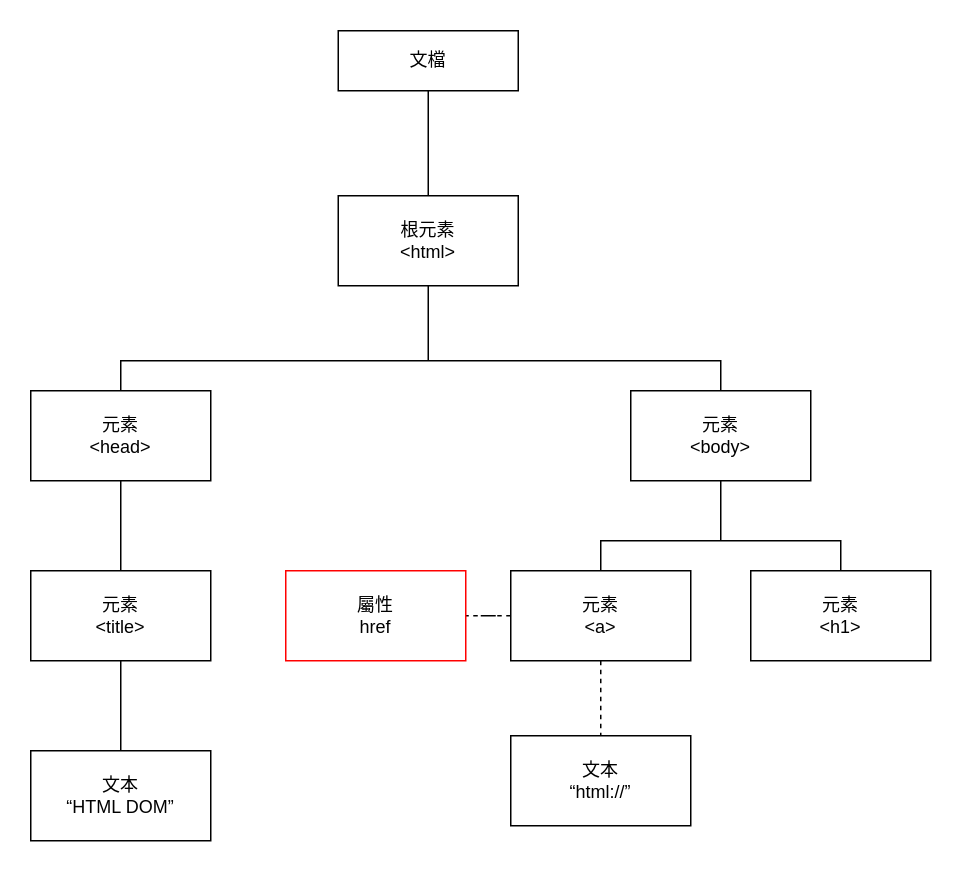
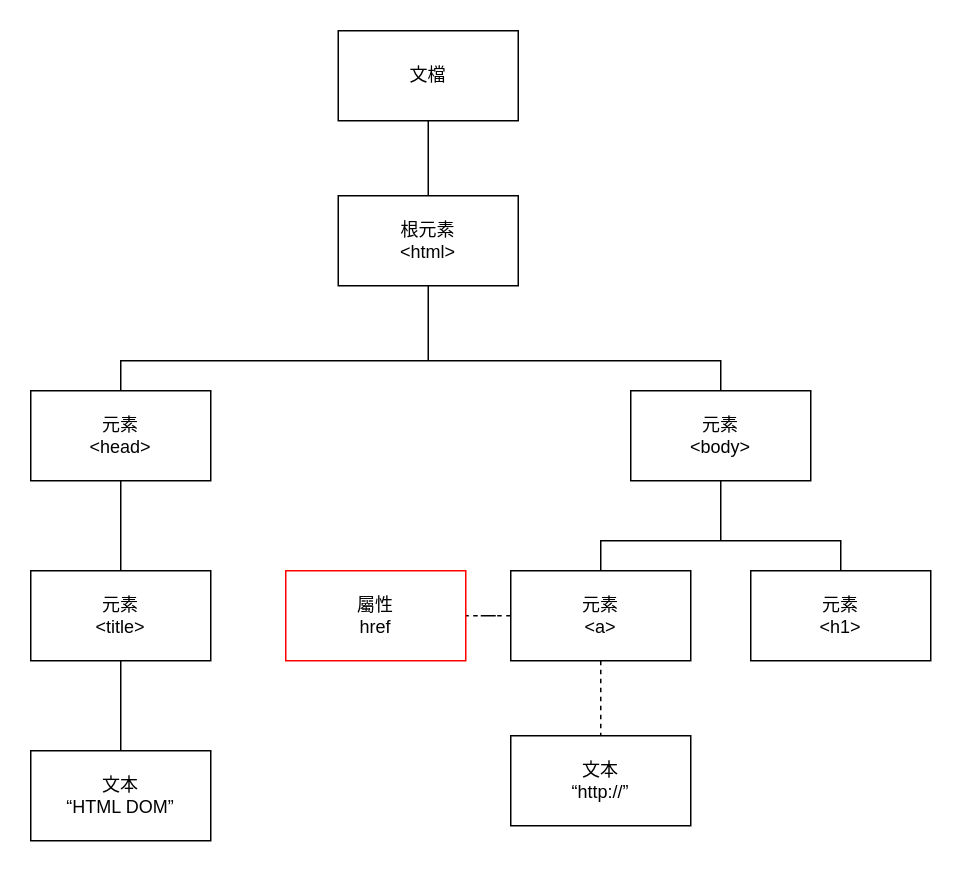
node "文檔": size 180x60 -> 180x90
node "文本 “html://”": label "文本 “html://”" -> "文本 “http://”"
